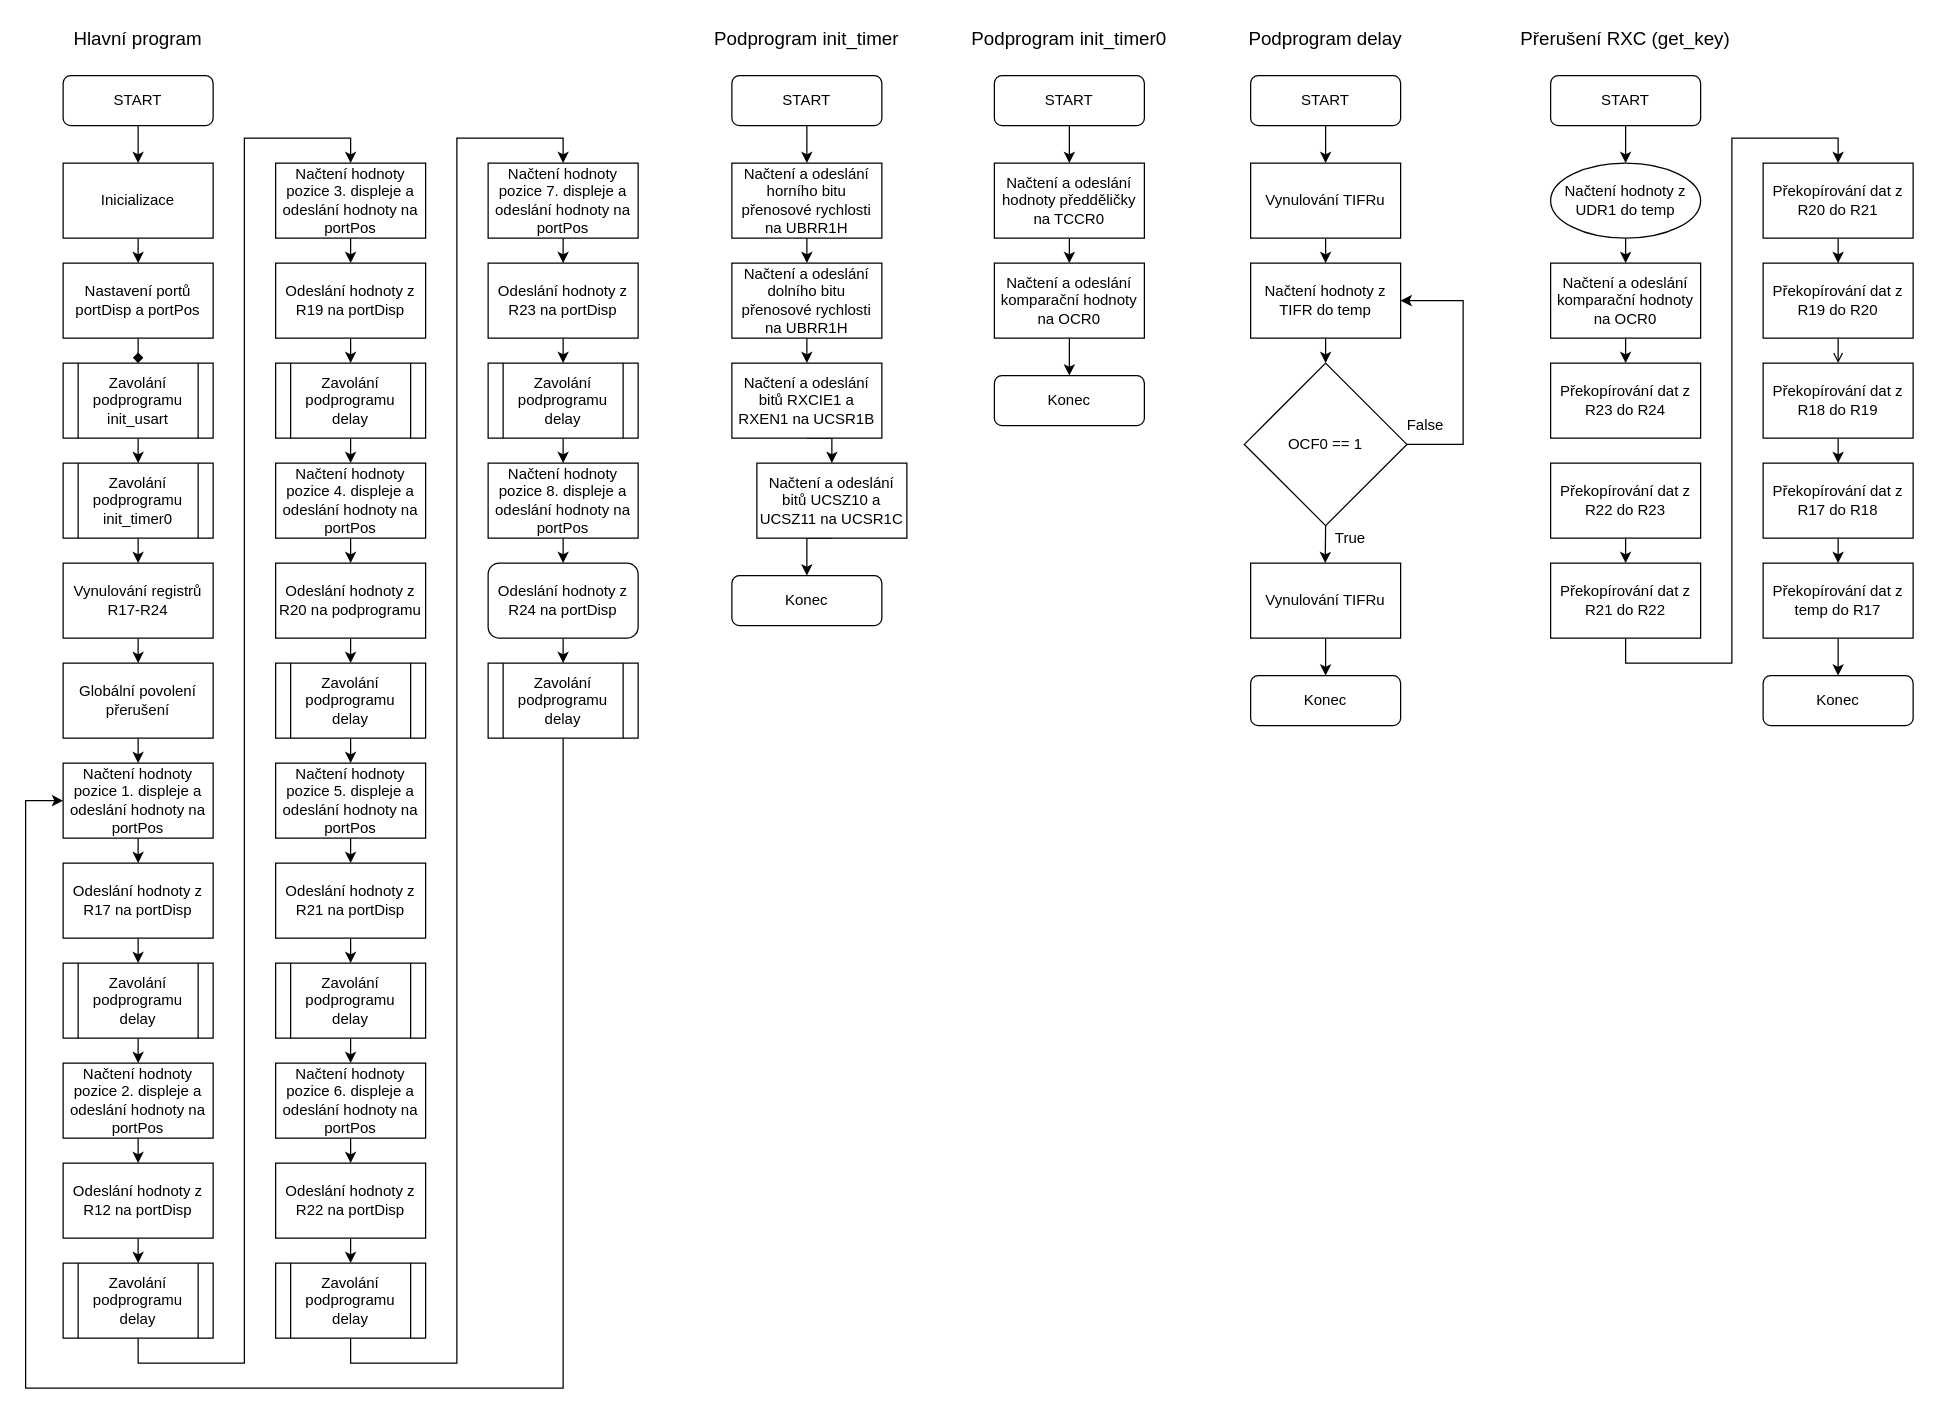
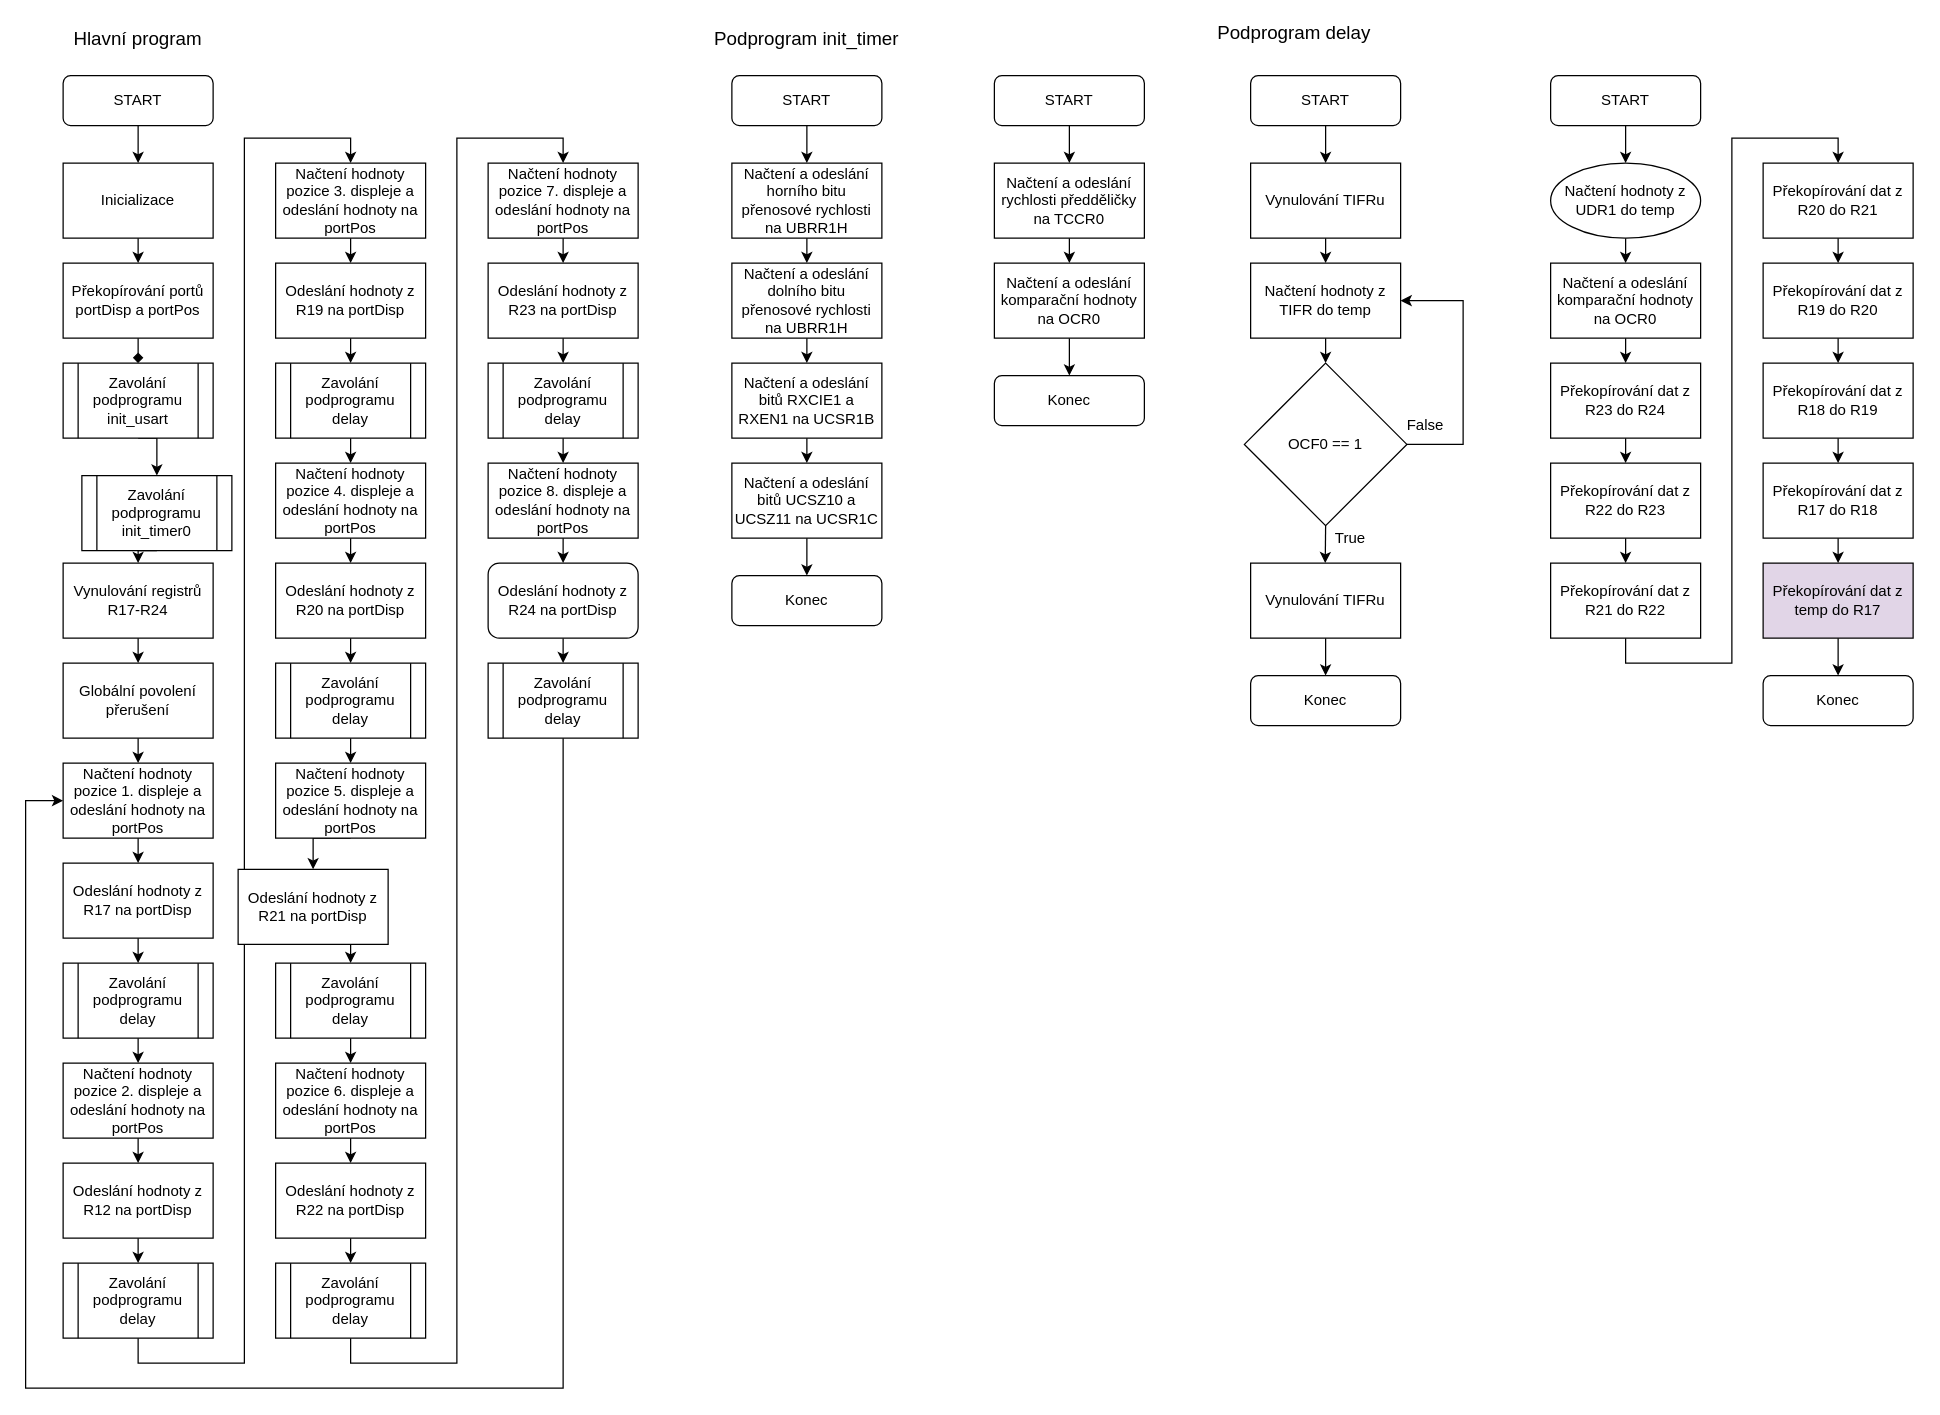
node "Podprogram init_timer0": removed
node "Podprogram delay": moved (1326, 38) -> (1294, 32)
node "Přerušení RXC (get_key)": removed
node "Načtení a odeslání hodnoty předděličky na TCCR0": label "Načtení a odeslání hodnoty předděličky na TCCR0" -> "Načtení a odeslání rychlosti předděličky na TCCR0"
node "Nastavení portů portDisp a portPos": label "Nastavení portů portDisp a portPos" -> "Překopírování portů portDisp a portPos"
edge "Překopírování dat z R19 do R20" -> "Překopírování dat z R18 do R19": arrowhead open -> classic
edge "Překopírování dat z R23 do R24" -> "Překopírování dat z R22 do R23": added
node "Zavolání podprogramu init_timer0": moved (138, 501) -> (157, 513)
node "Načtení a odeslání bitů UCSZ10 a UCSZ11 na UCSR1C": moved (832, 501) -> (807, 501)
node "Odeslání hodnoty z R20 na podprogramu": label "Odeslání hodnoty z R20 na podprogramu" -> "Odeslání hodnoty z R20 na portDisp"
node "Překopírování dat z temp do R17": fillcolor #ffffff -> #e1d5e7
node "Odeslání hodnoty z R21 na portDisp": moved (351, 901) -> (313, 907)
